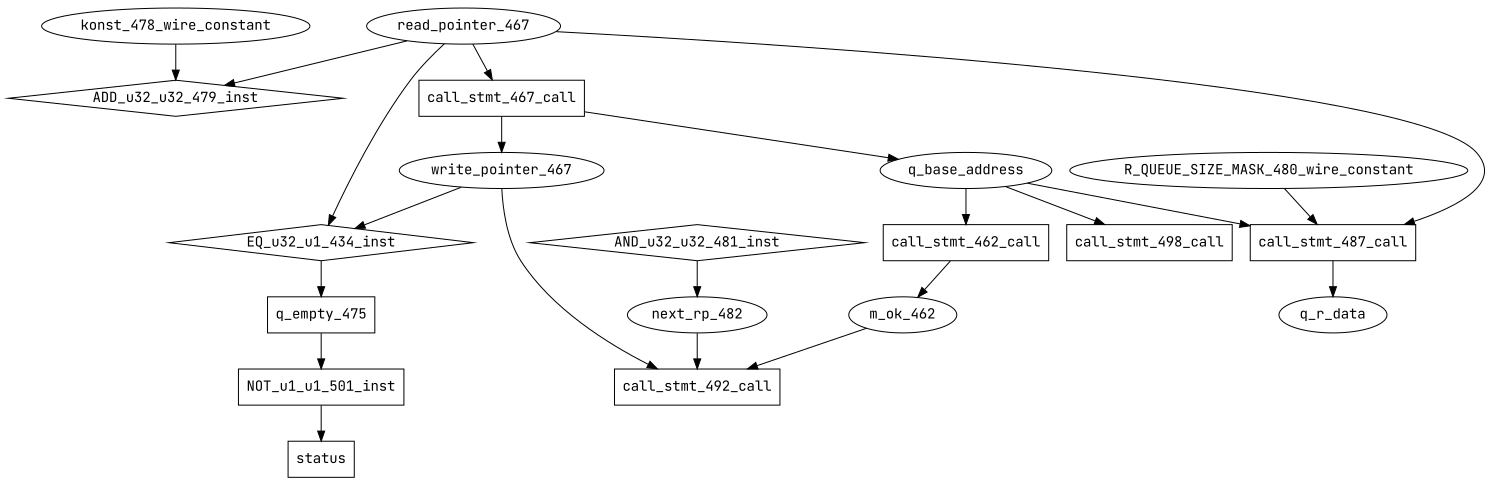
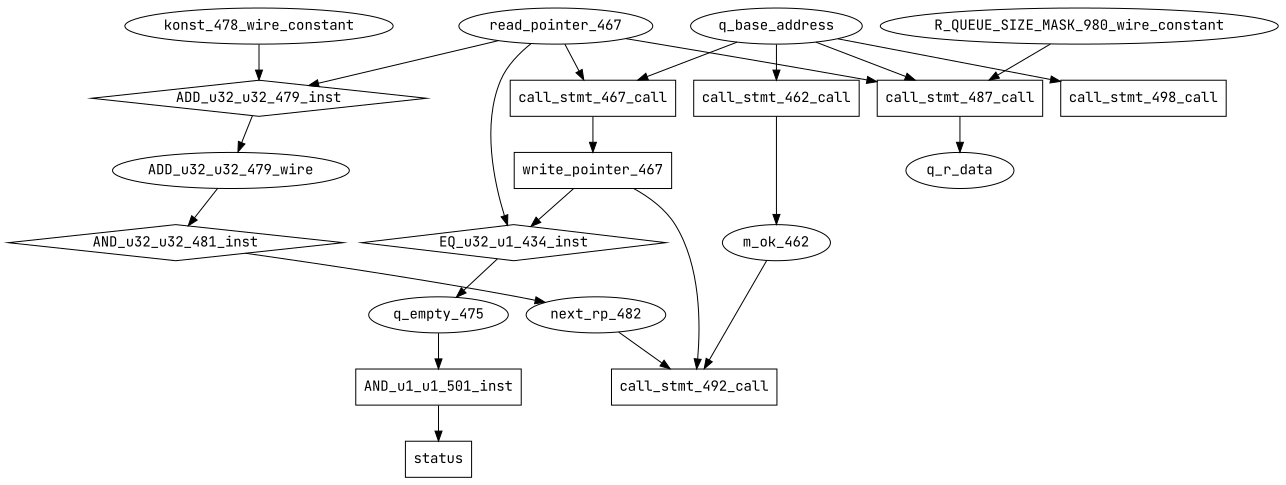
edge "call_stmt_467_call" -> "q_base_address": reversed
node "ADD_u32_u32_479_wire": added
node "write_pointer_467": shape ellipse -> box
node "R_QUEUE_SIZE_MASK_480_wire_constant": label "R_QUEUE_SIZE_MASK_480_wire_constant" -> "R_QUEUE_SIZE_MASK_980_wire_constant"
node "q_empty_475": shape box -> ellipse
node "NOT_u1_u1_501_inst": label "NOT_u1_u1_501_inst" -> "AND_u1_u1_501_inst"
